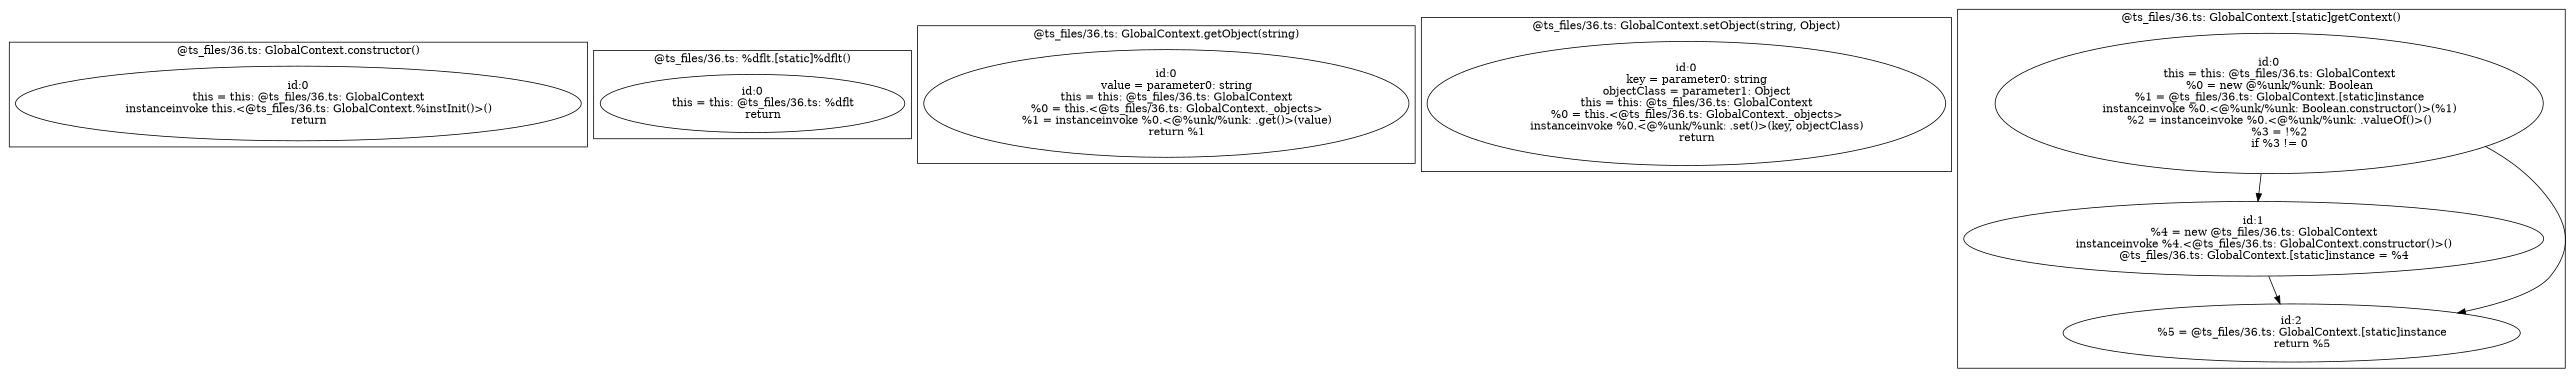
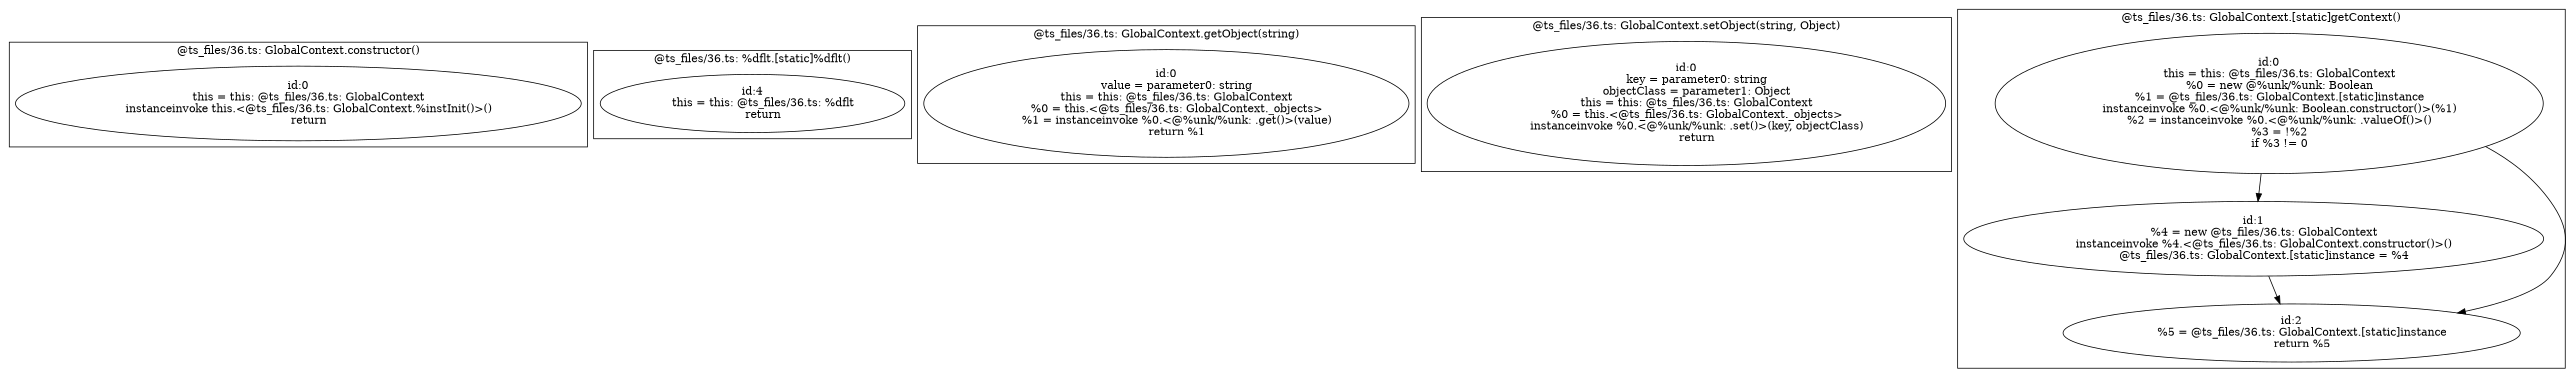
node "id:0 this = this: @ts_files/36.ts: %dflt return": label "id:0 this = this: @ts_files/36.ts: %dflt return" -> "id:4 this = this: @ts_files/36.ts: %dflt return"
